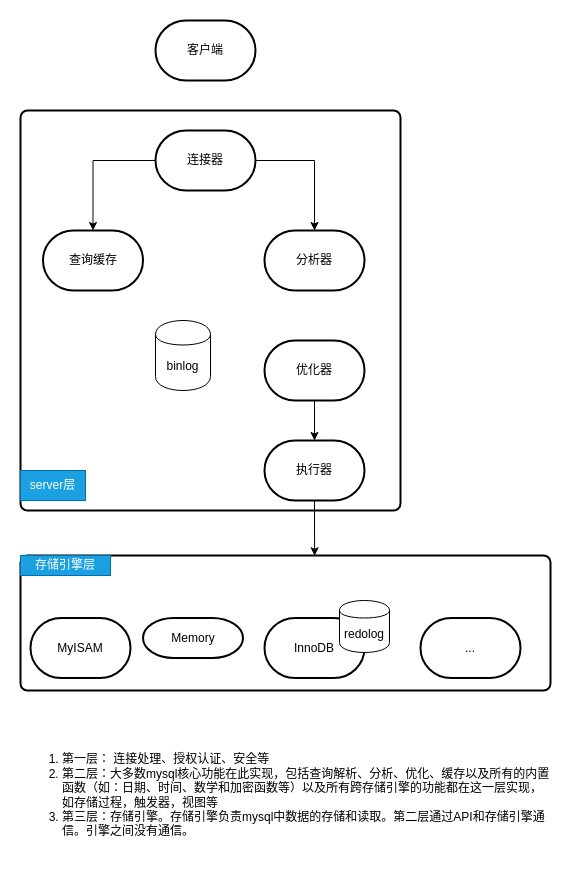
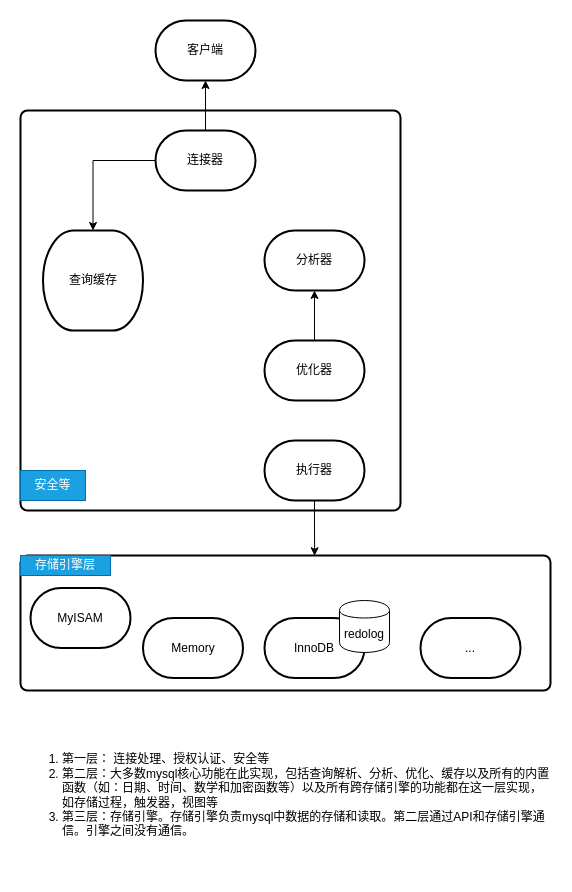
edge "连接器" -> "分析器": now "连接器" -> "客户端"
node "查询缓存": size 100x60 -> 100x100
node "binlog": removed
edge "优化器" -> "执行器": now "优化器" -> "分析器"
node "server层": label "server层" -> "安全等"
node "Memory": size 100x40 -> 100x60
node "MyISAM": moved (81, 648) -> (81, 618)
